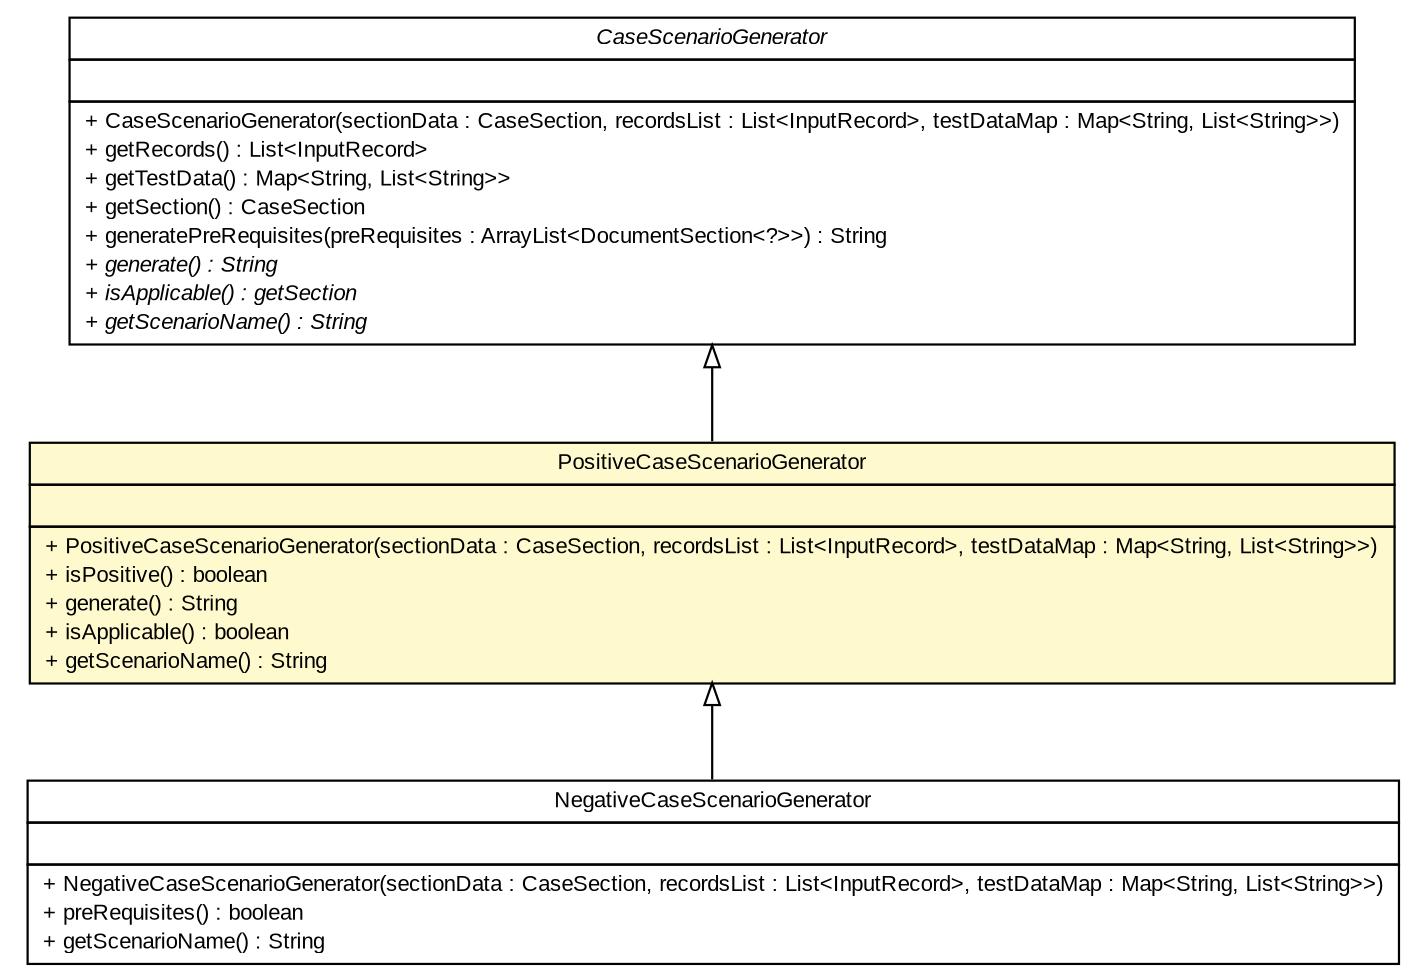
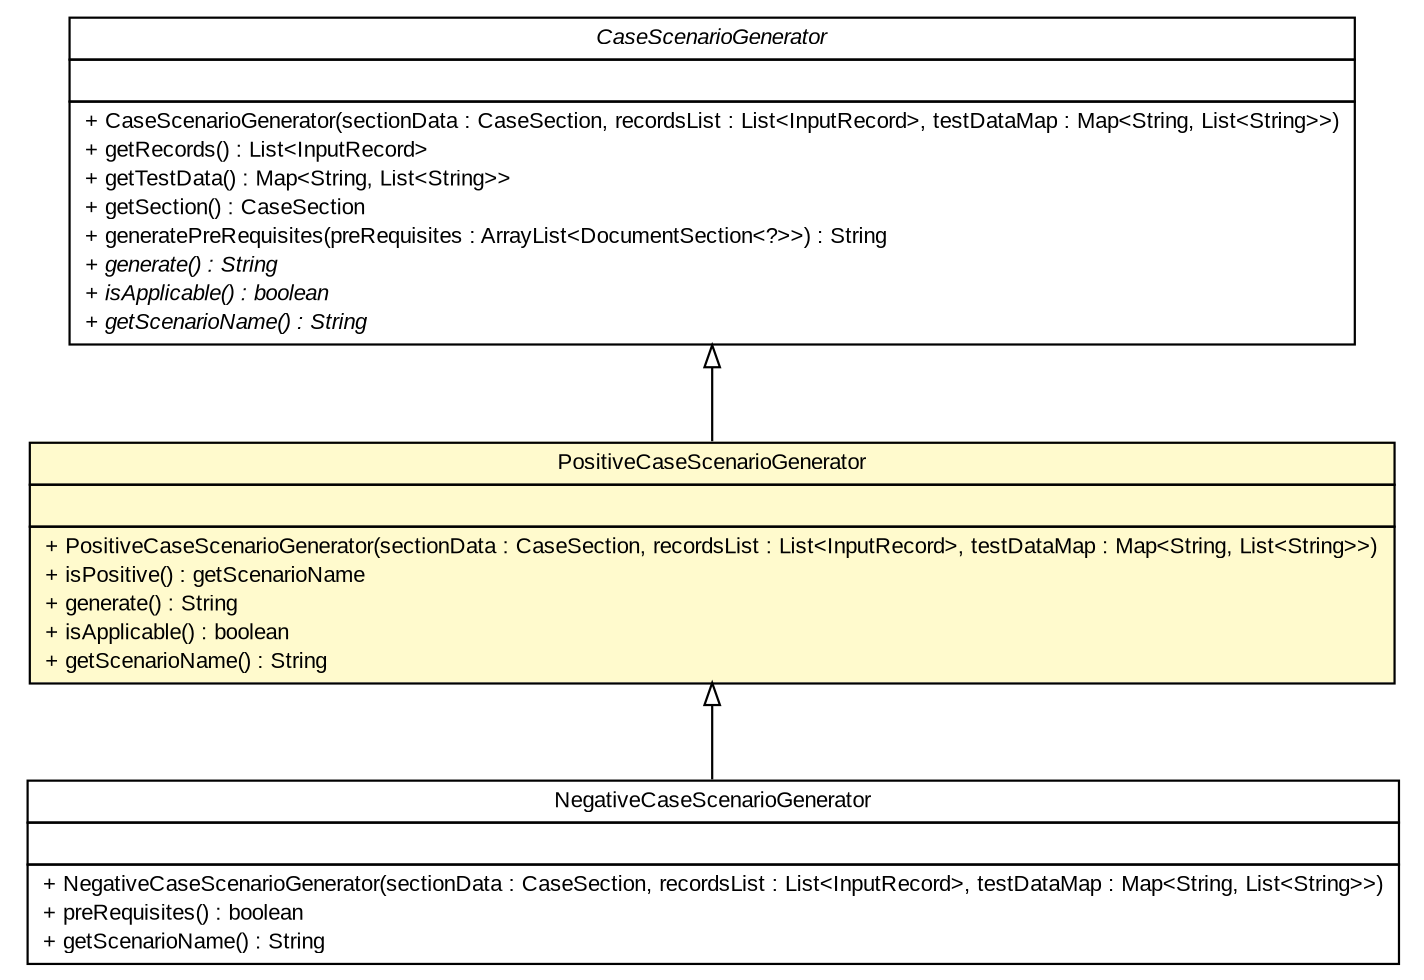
node "CaseScenarioGenerator": text "+ isApplicable() : getSection" -> "+ isApplicable() : boolean"
node "PositiveCaseScenarioGenerator": text "+ isPositive() : boolean" -> "+ isPositive() : getScenarioName"
